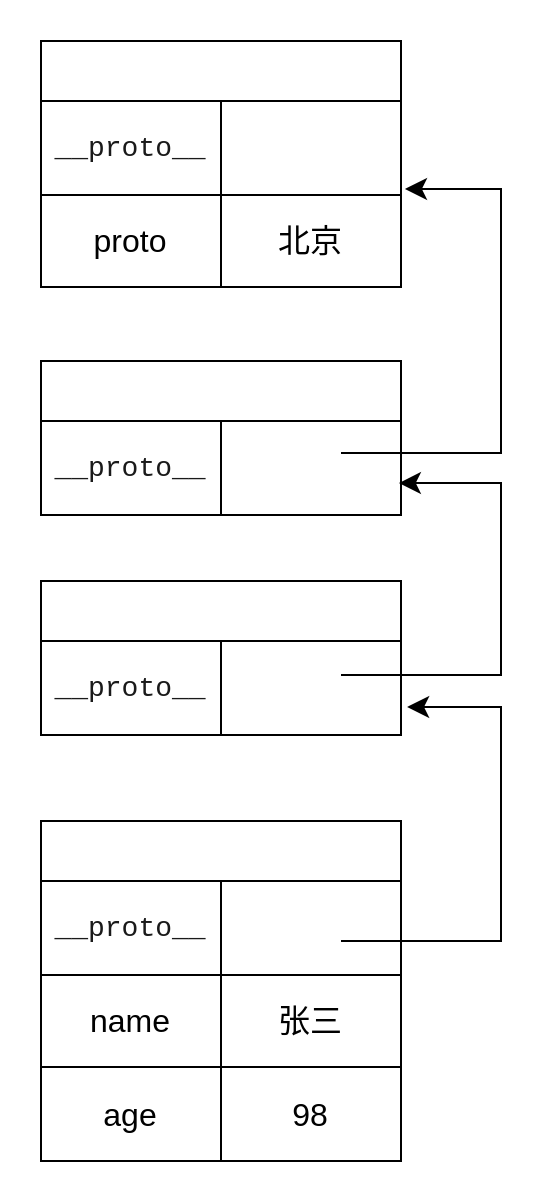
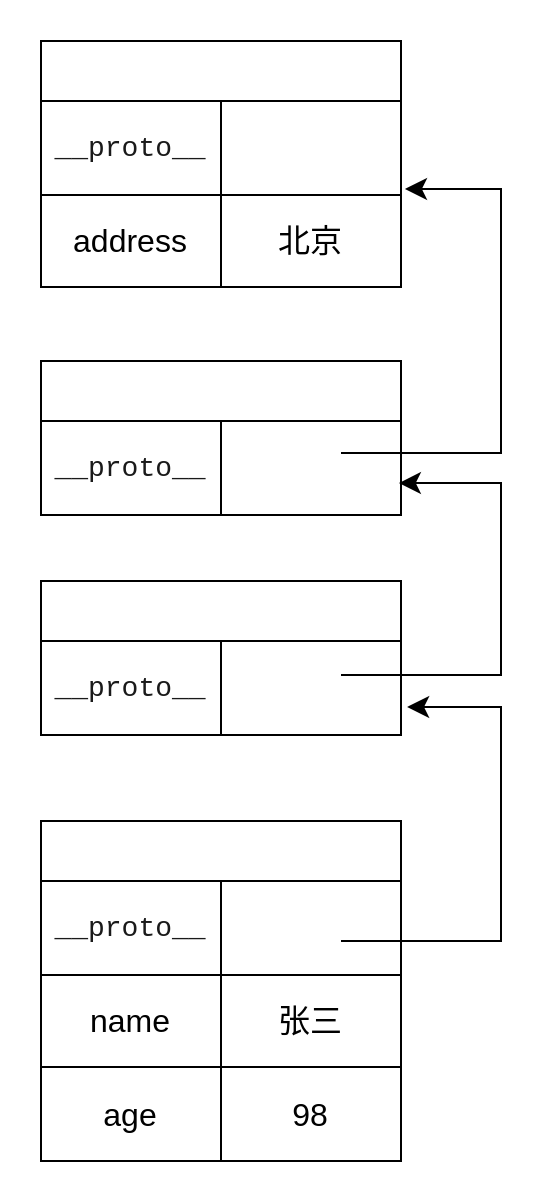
node "proto": label "proto" -> "address"
